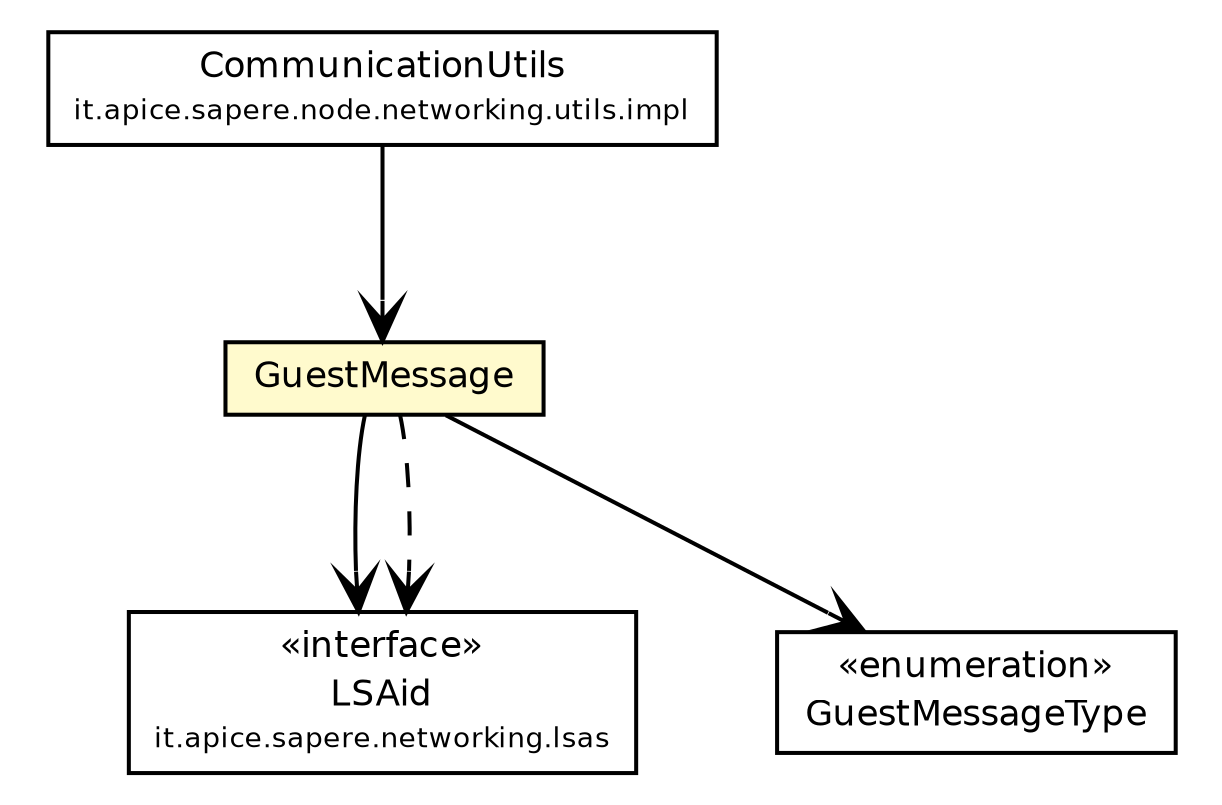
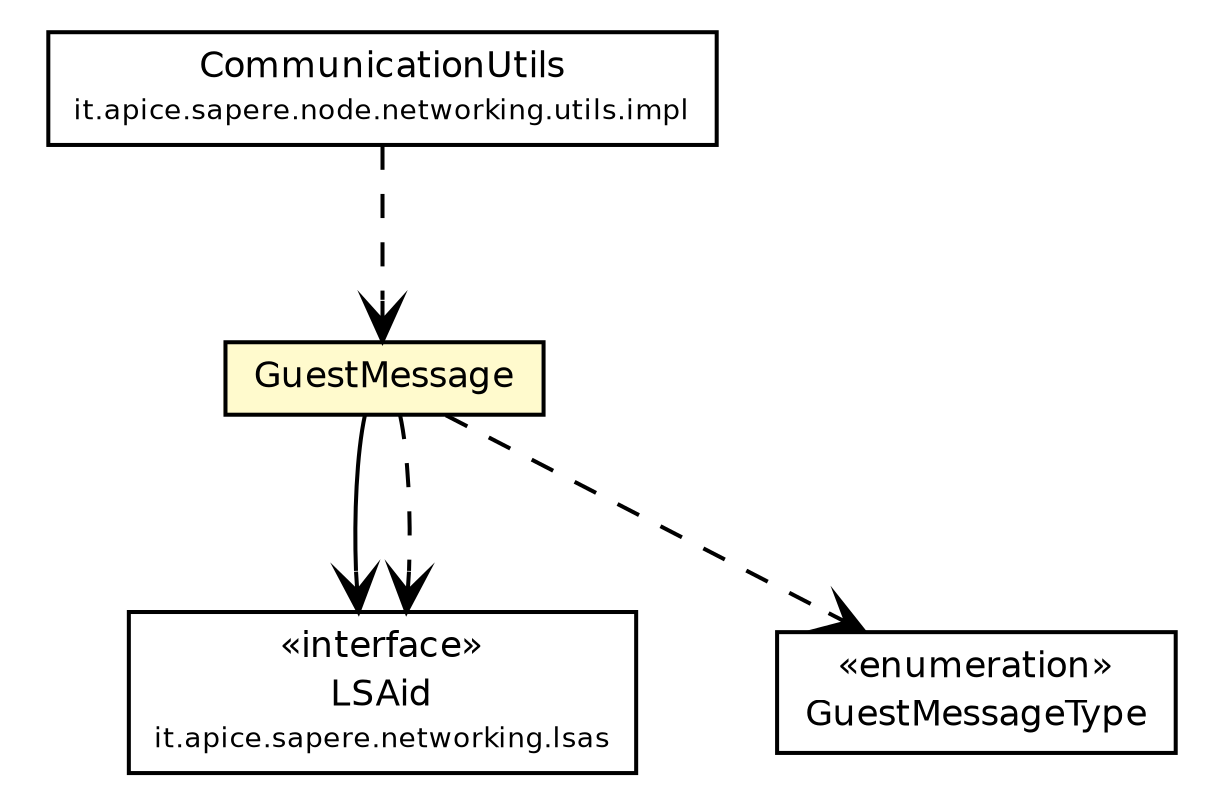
edge "CommunicationUtils" -> "GuestMessage": style solid -> dashed
edge "GuestMessage" -> "GuestMessageType": style solid -> dashed
